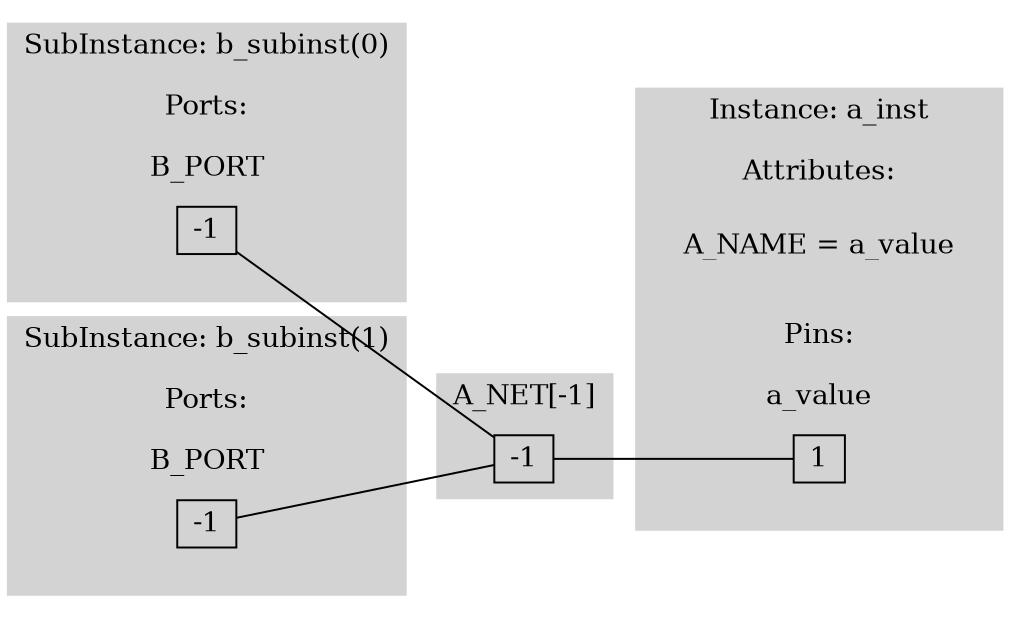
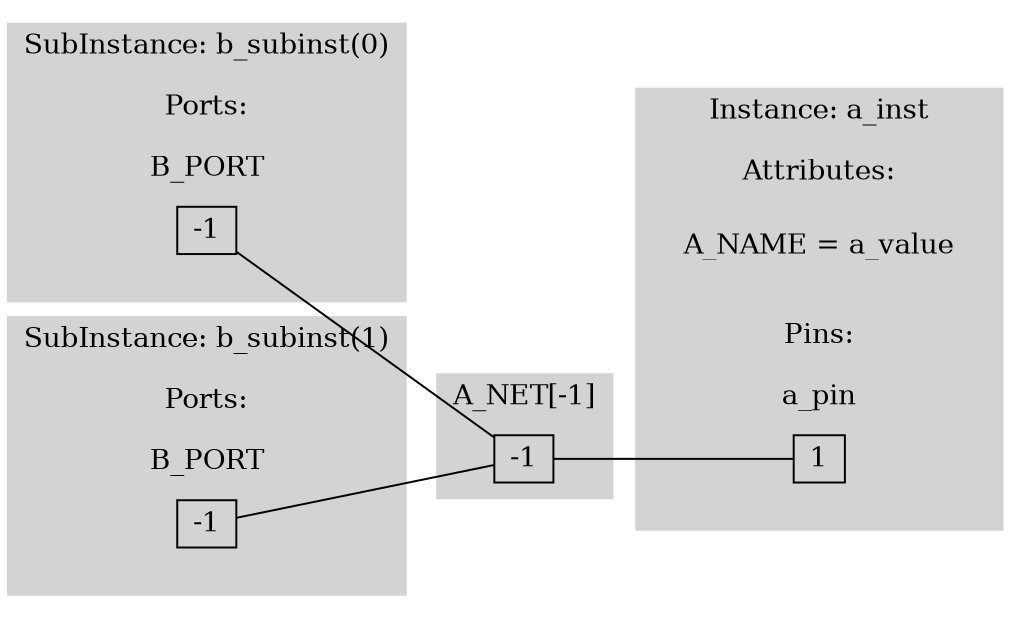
cluster "a_value": label "a_value" -> "a_pin"
